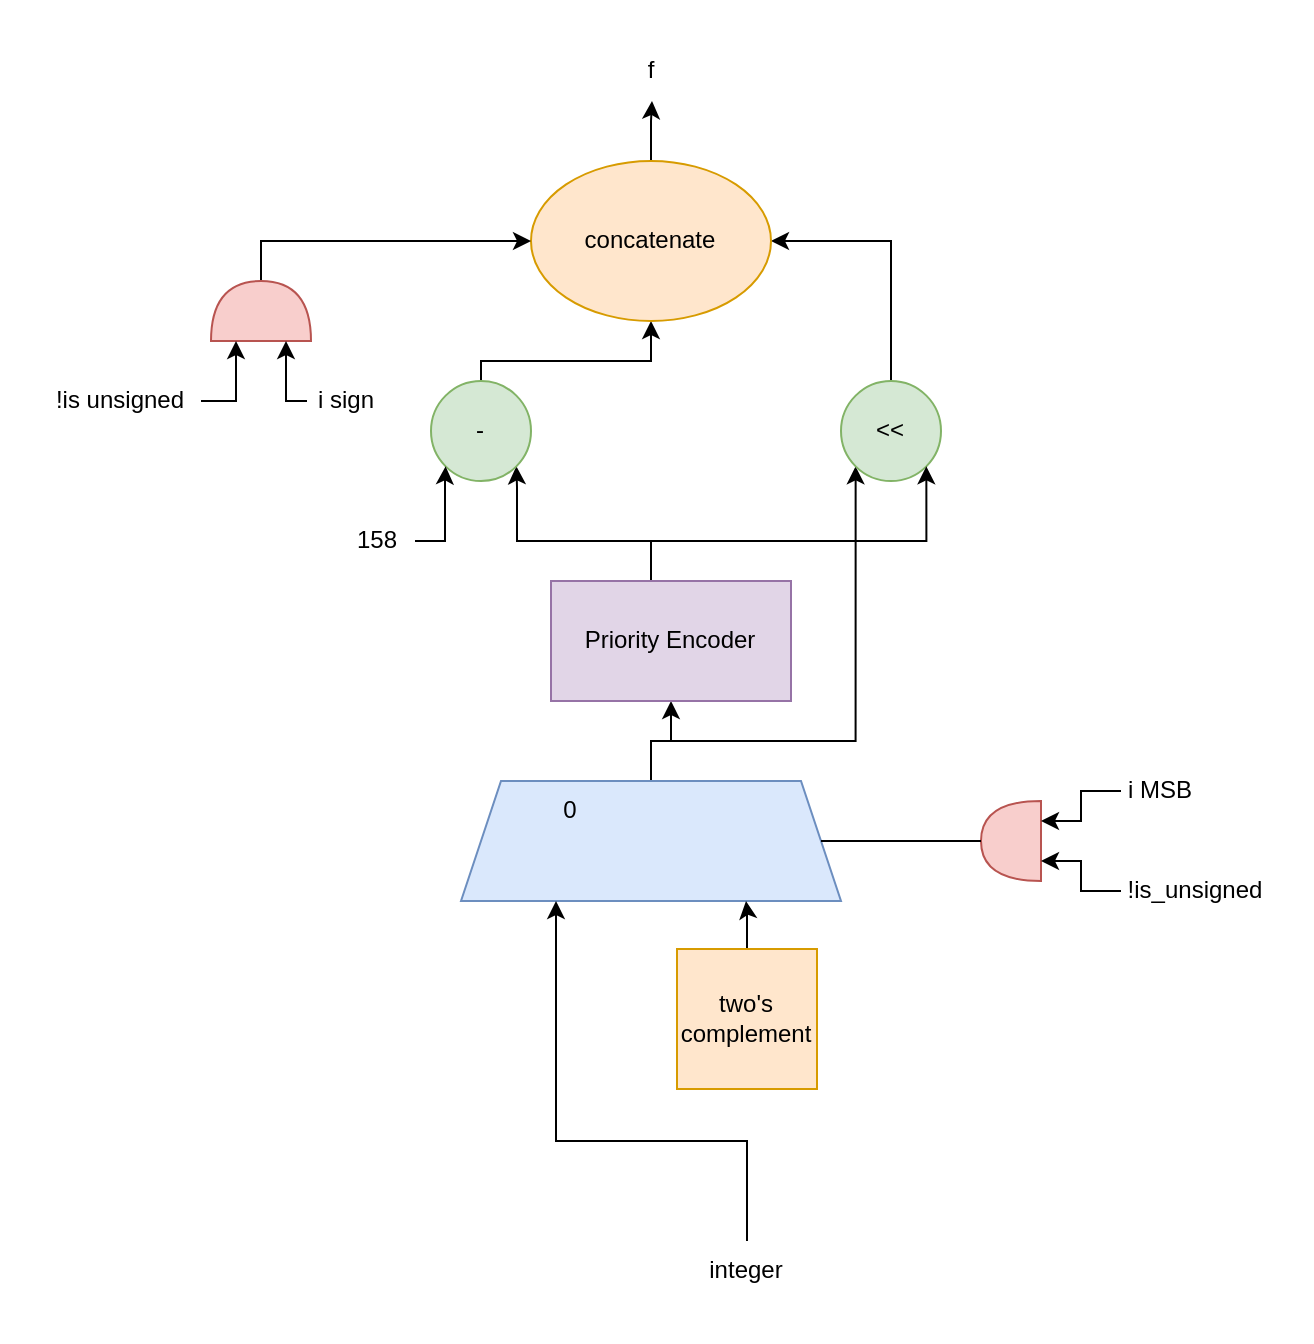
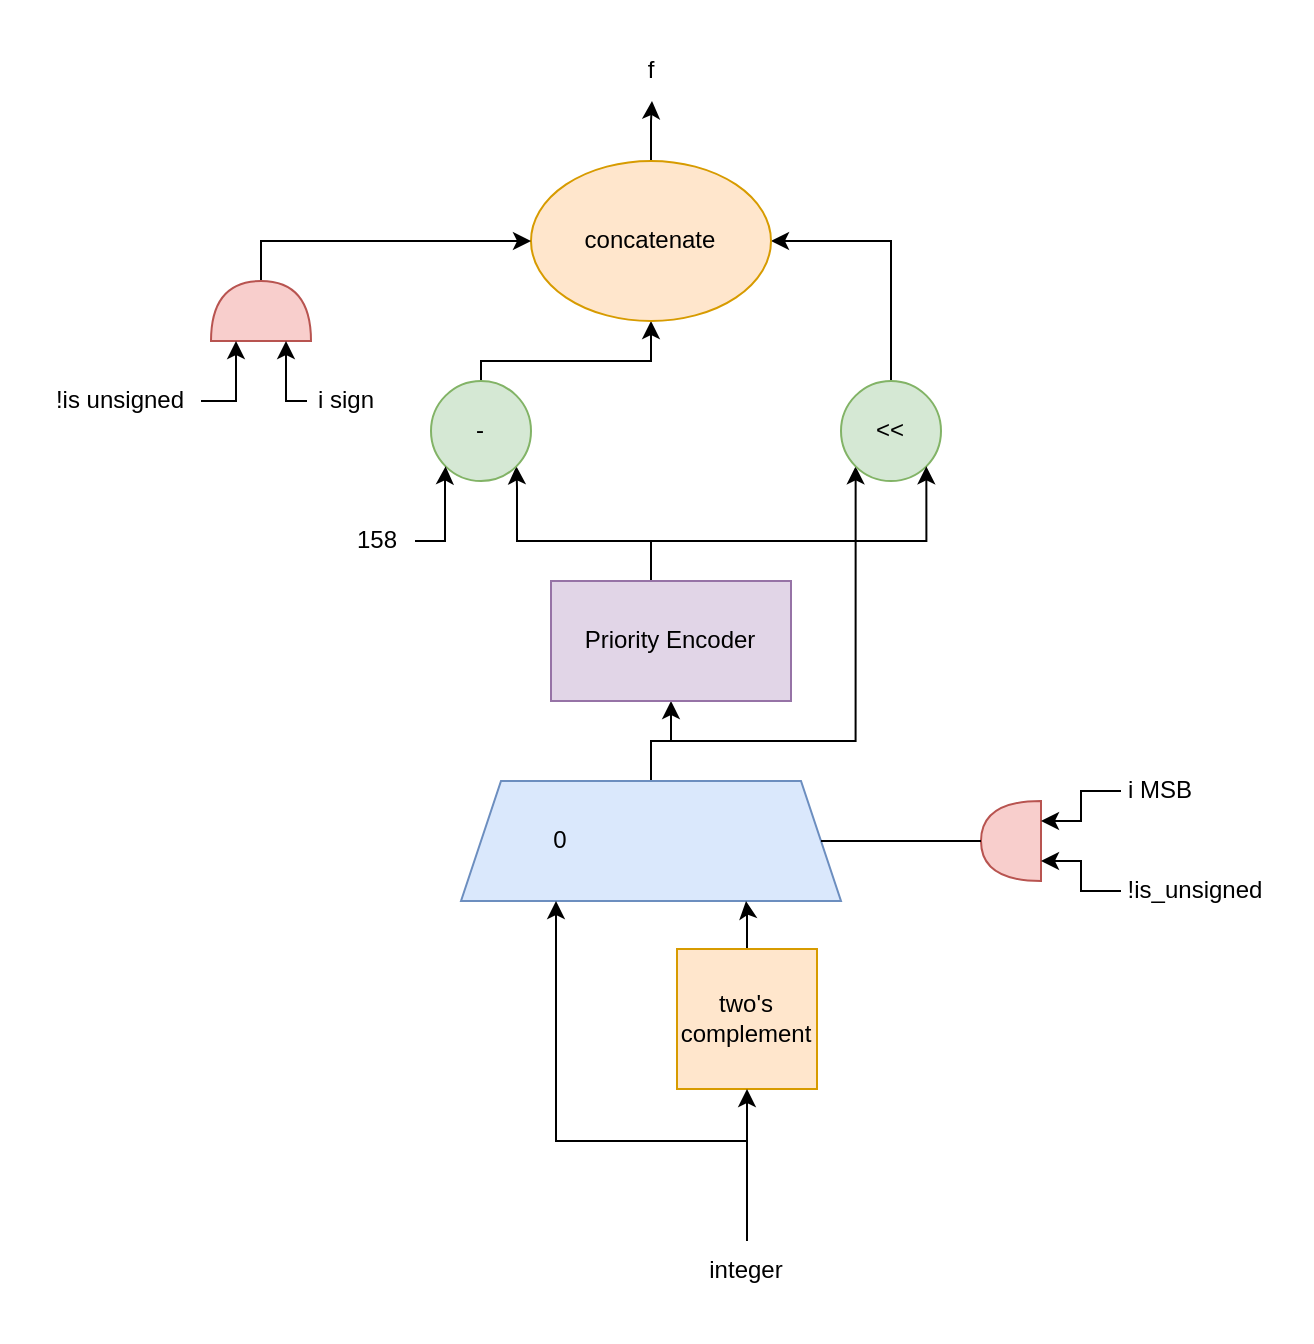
node "0": moved (571, 811) -> (561, 841)
edge "integer" -> "two's complement": added
